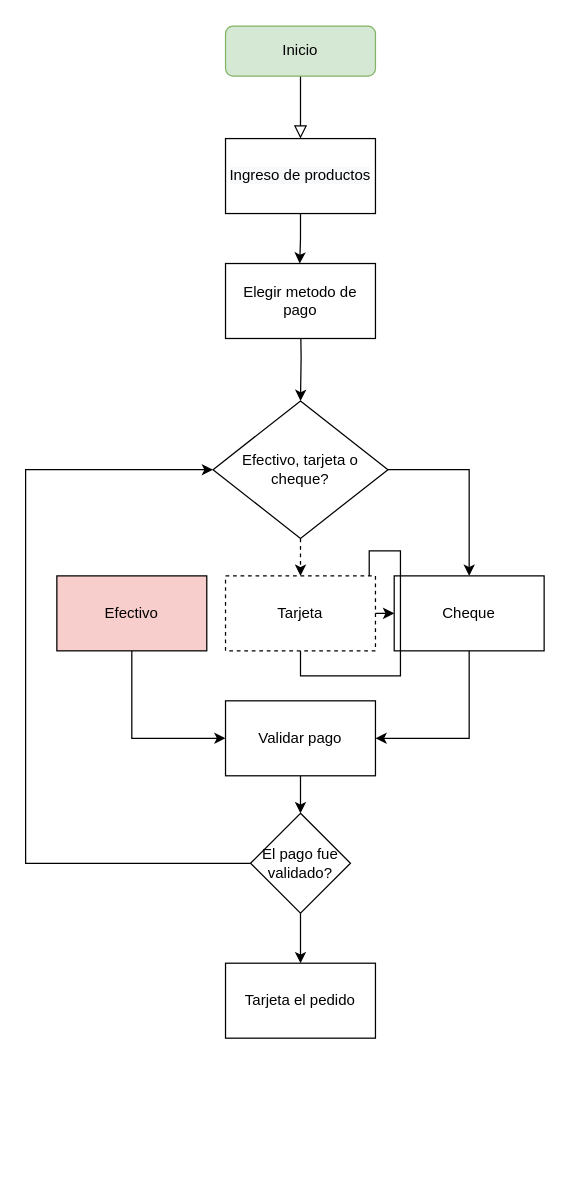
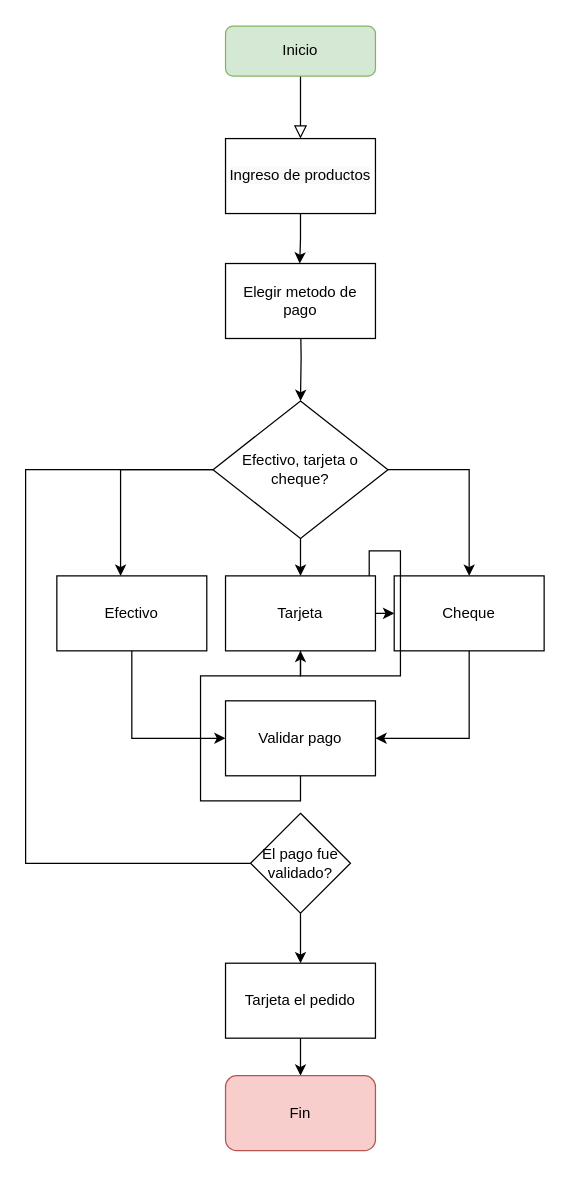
edge "El pago fue validado?" -> "Efectivo, tarjeta o cheque?": arrowhead classic -> none
edge "Efectivo, tarjeta o cheque?" -> "Efectivo": added
edge "Efectivo, tarjeta o cheque?" -> "Tarjeta": style dashed -> solid
node "Efectivo": fillcolor #f8cecc -> #ffffff
node "Tarjeta": style dashed -> solid
edge "Validar pago" -> "El pago fue validado?": now "Validar pago" -> "Tarjeta"
edge "Tarjeta el pedido" -> "Fin": added
node "Fin": added
